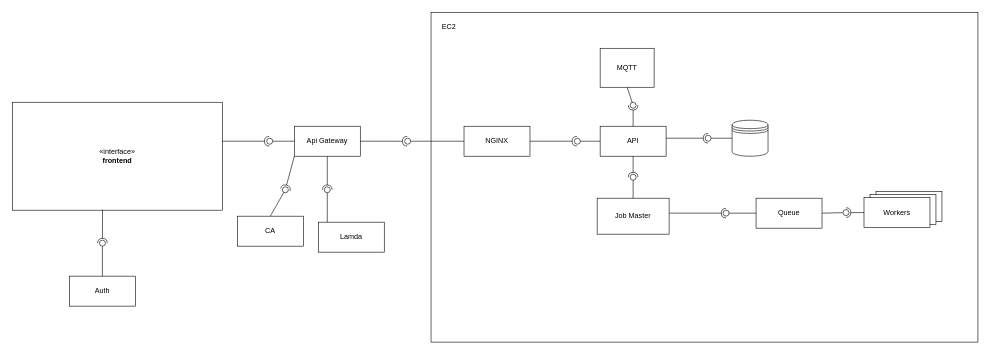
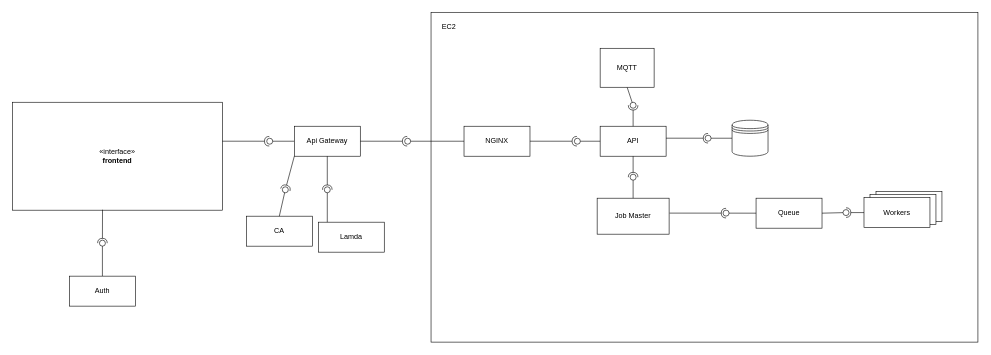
node "CA": moved (270, 231) -> (279, 231)
